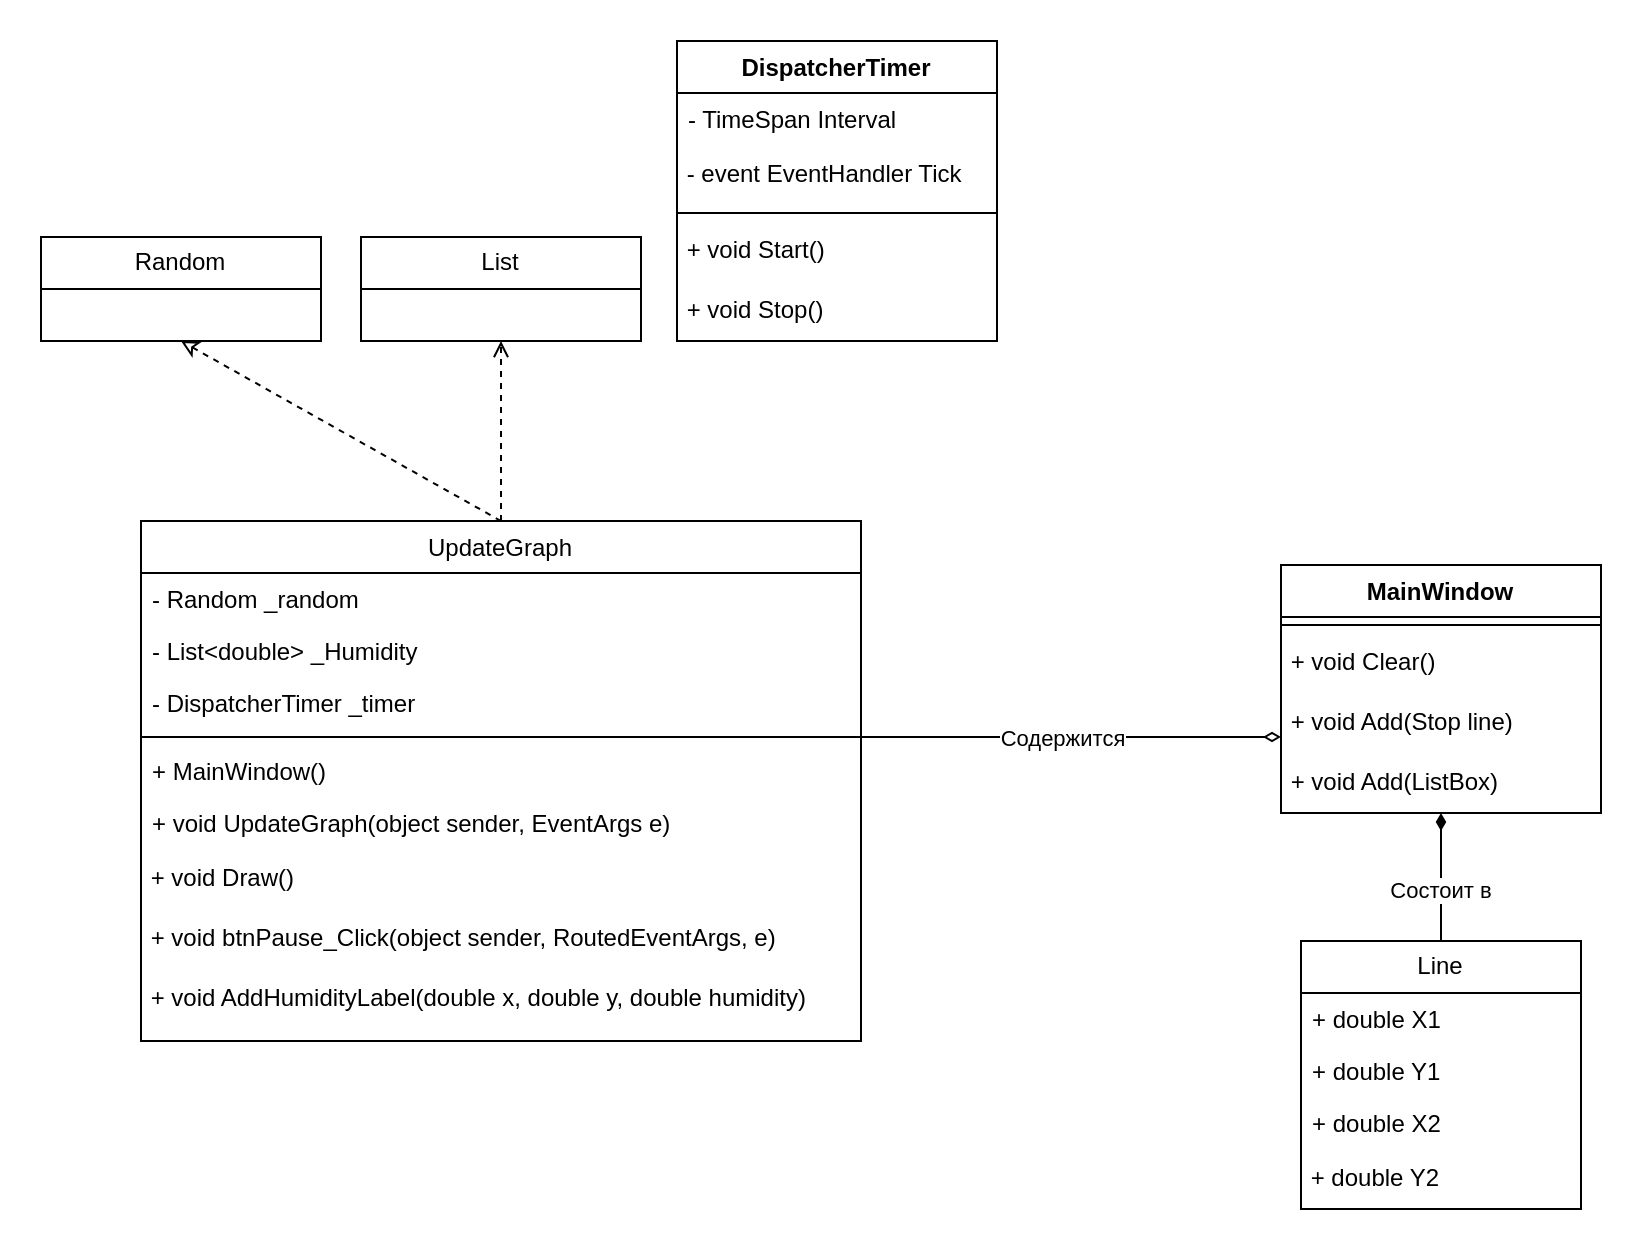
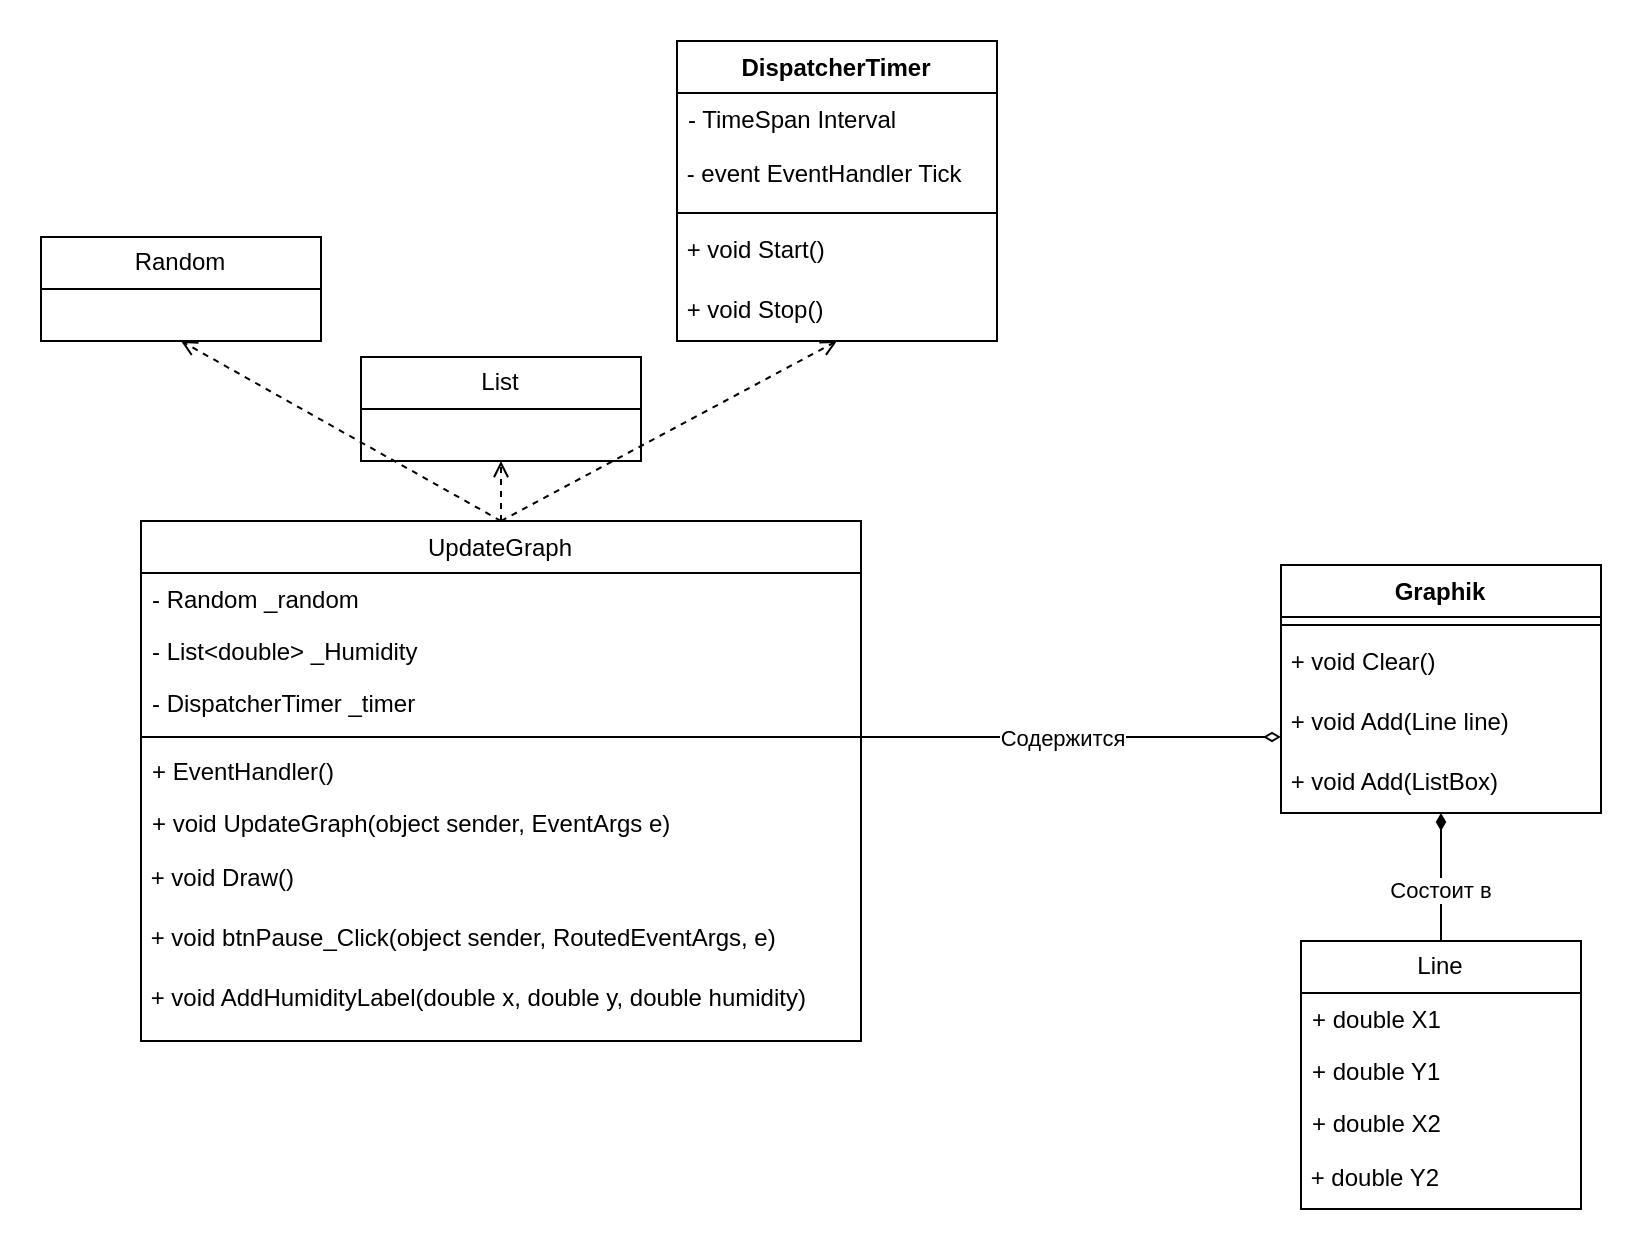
node "List": moved (501, 289) -> (501, 409)
edge "UpdateGraph" -> "Random": arrowhead classic -> open
edge "UpdateGraph" -> "DispatcherTimer": added
node "MainWindow": label "MainWindow" -> "Graphik"
node "+ void Add(Stop line)": label "+ void Add(Stop line)" -> "+ void Add(Line line)"
node "+ MainWindow()": label "+ MainWindow()" -> "+ EventHandler()"
